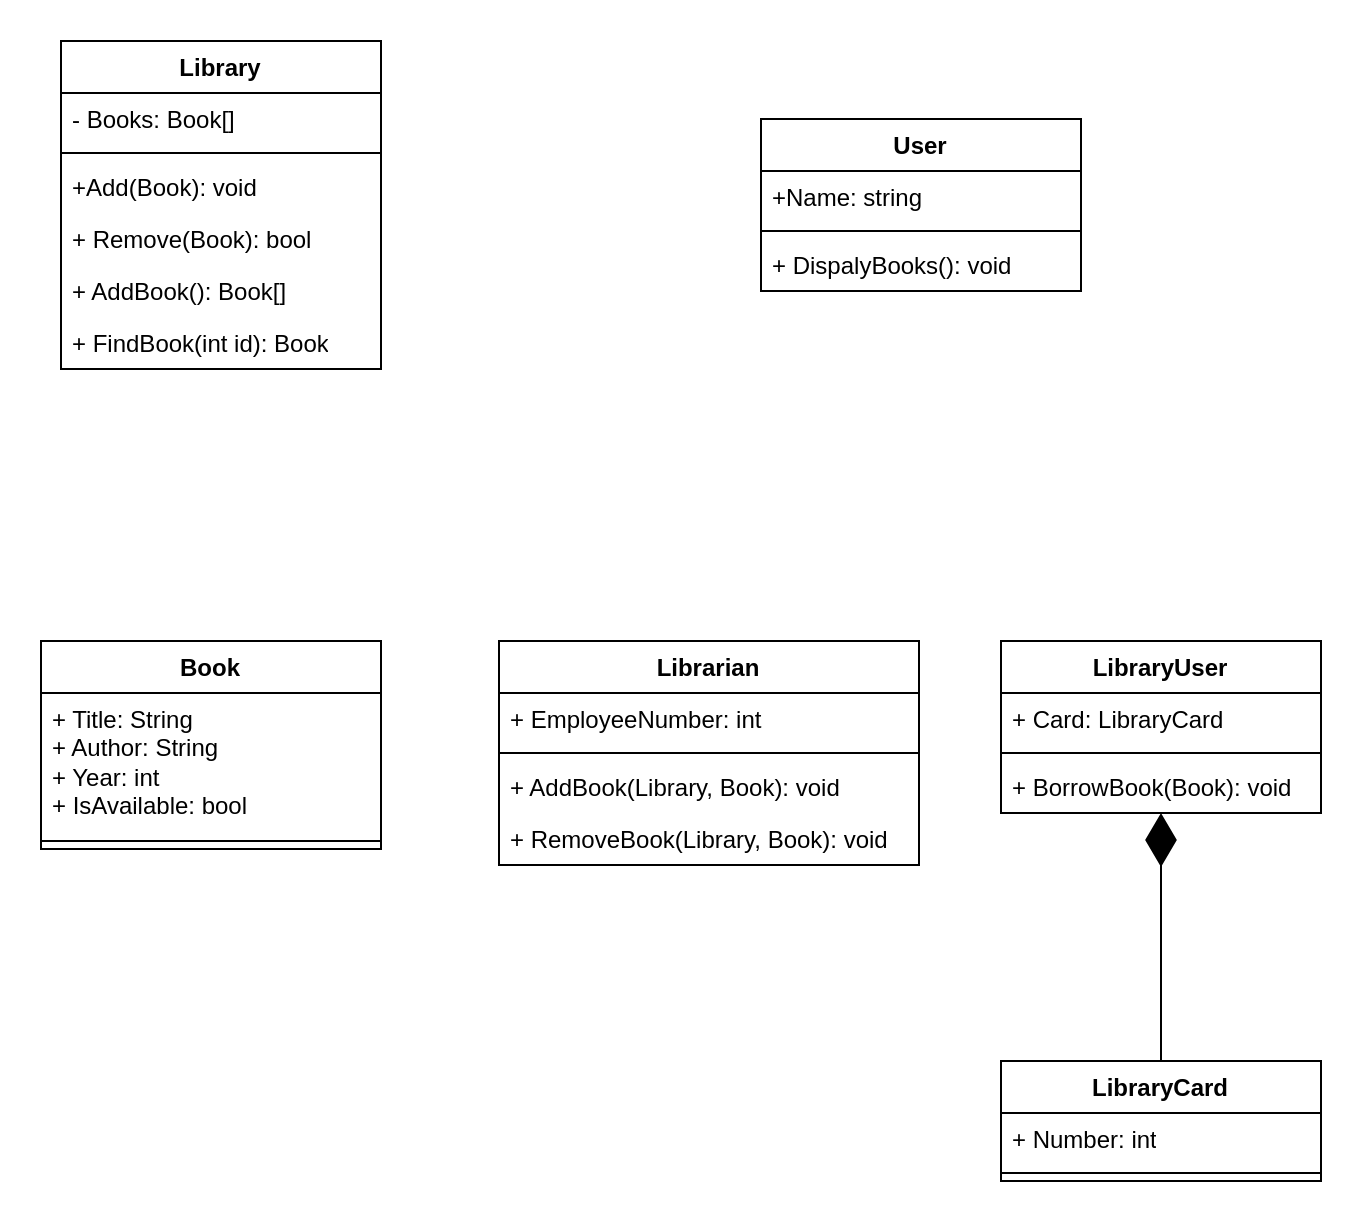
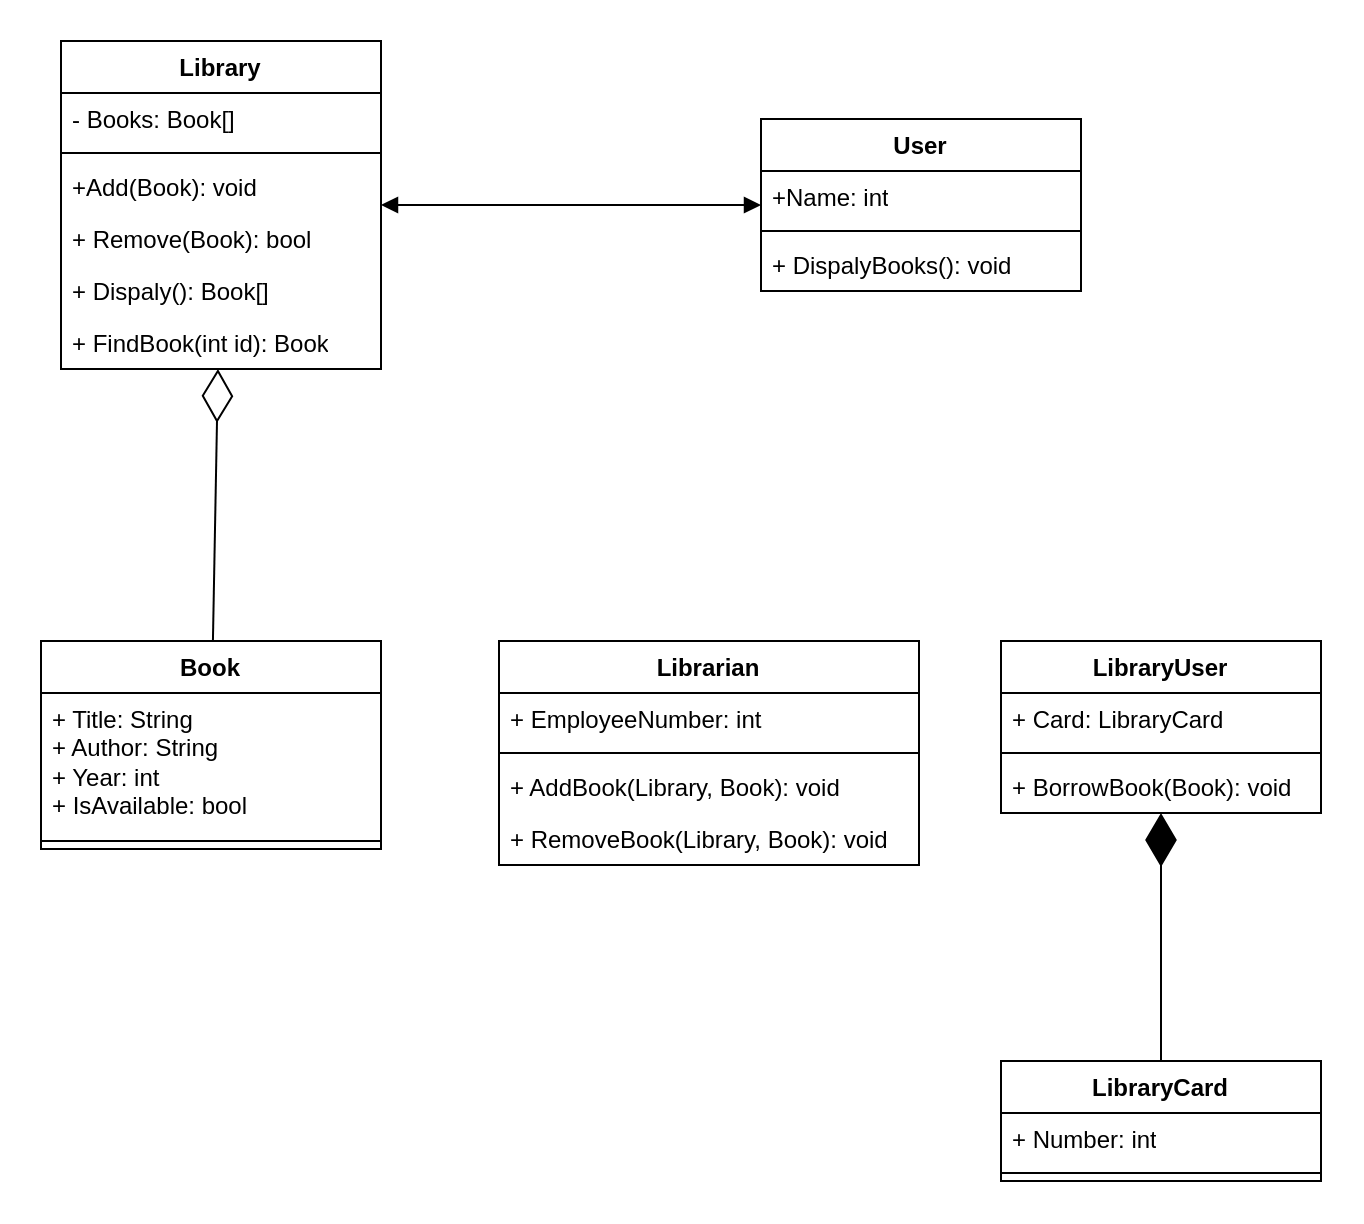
node "+Name: string": label "+Name: string" -> "+Name: int"
edge "Library" -- "User": added
node "+ AddBook(): Book[]": label "+ AddBook(): Book[]" -> "+ Dispaly(): Book[]"
edge "Book" -> "Library": added
